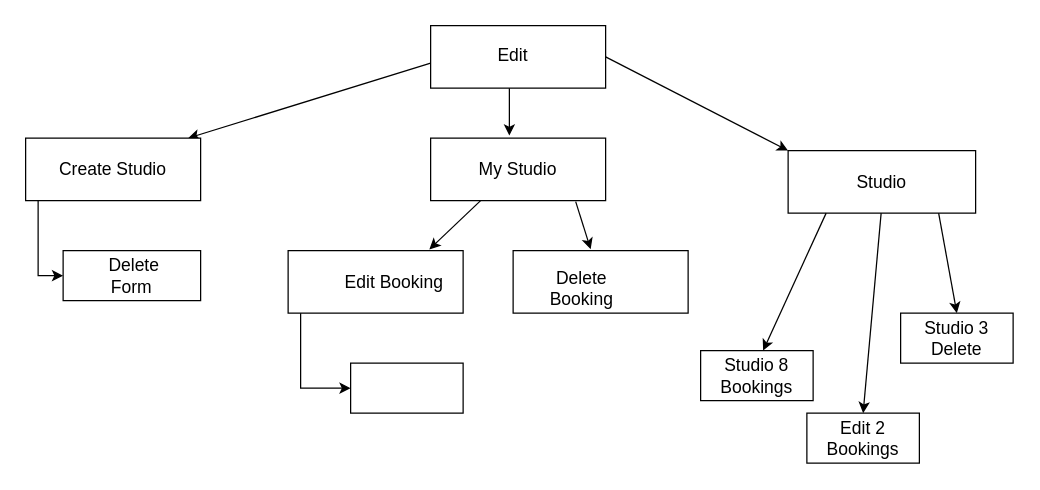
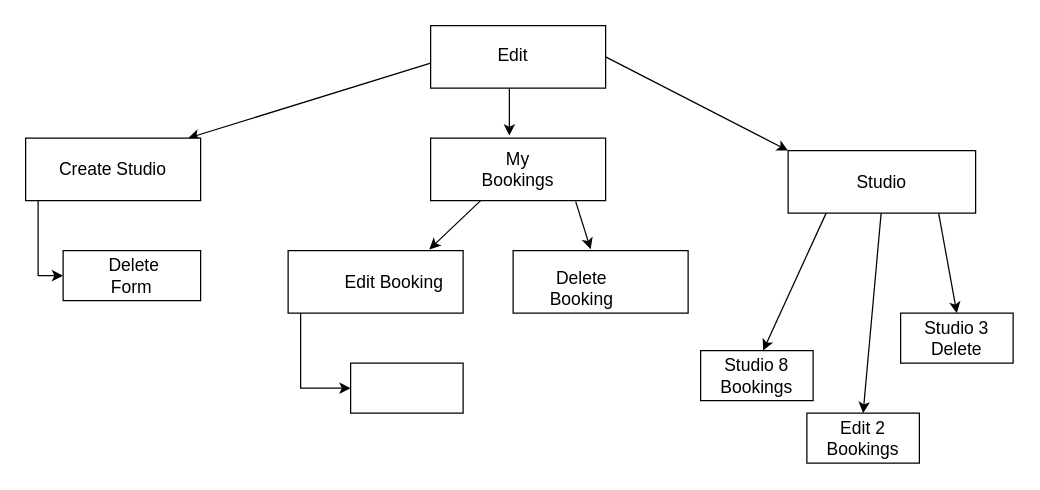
node "My Studio": label "My Studio" -> "My Bookings"
